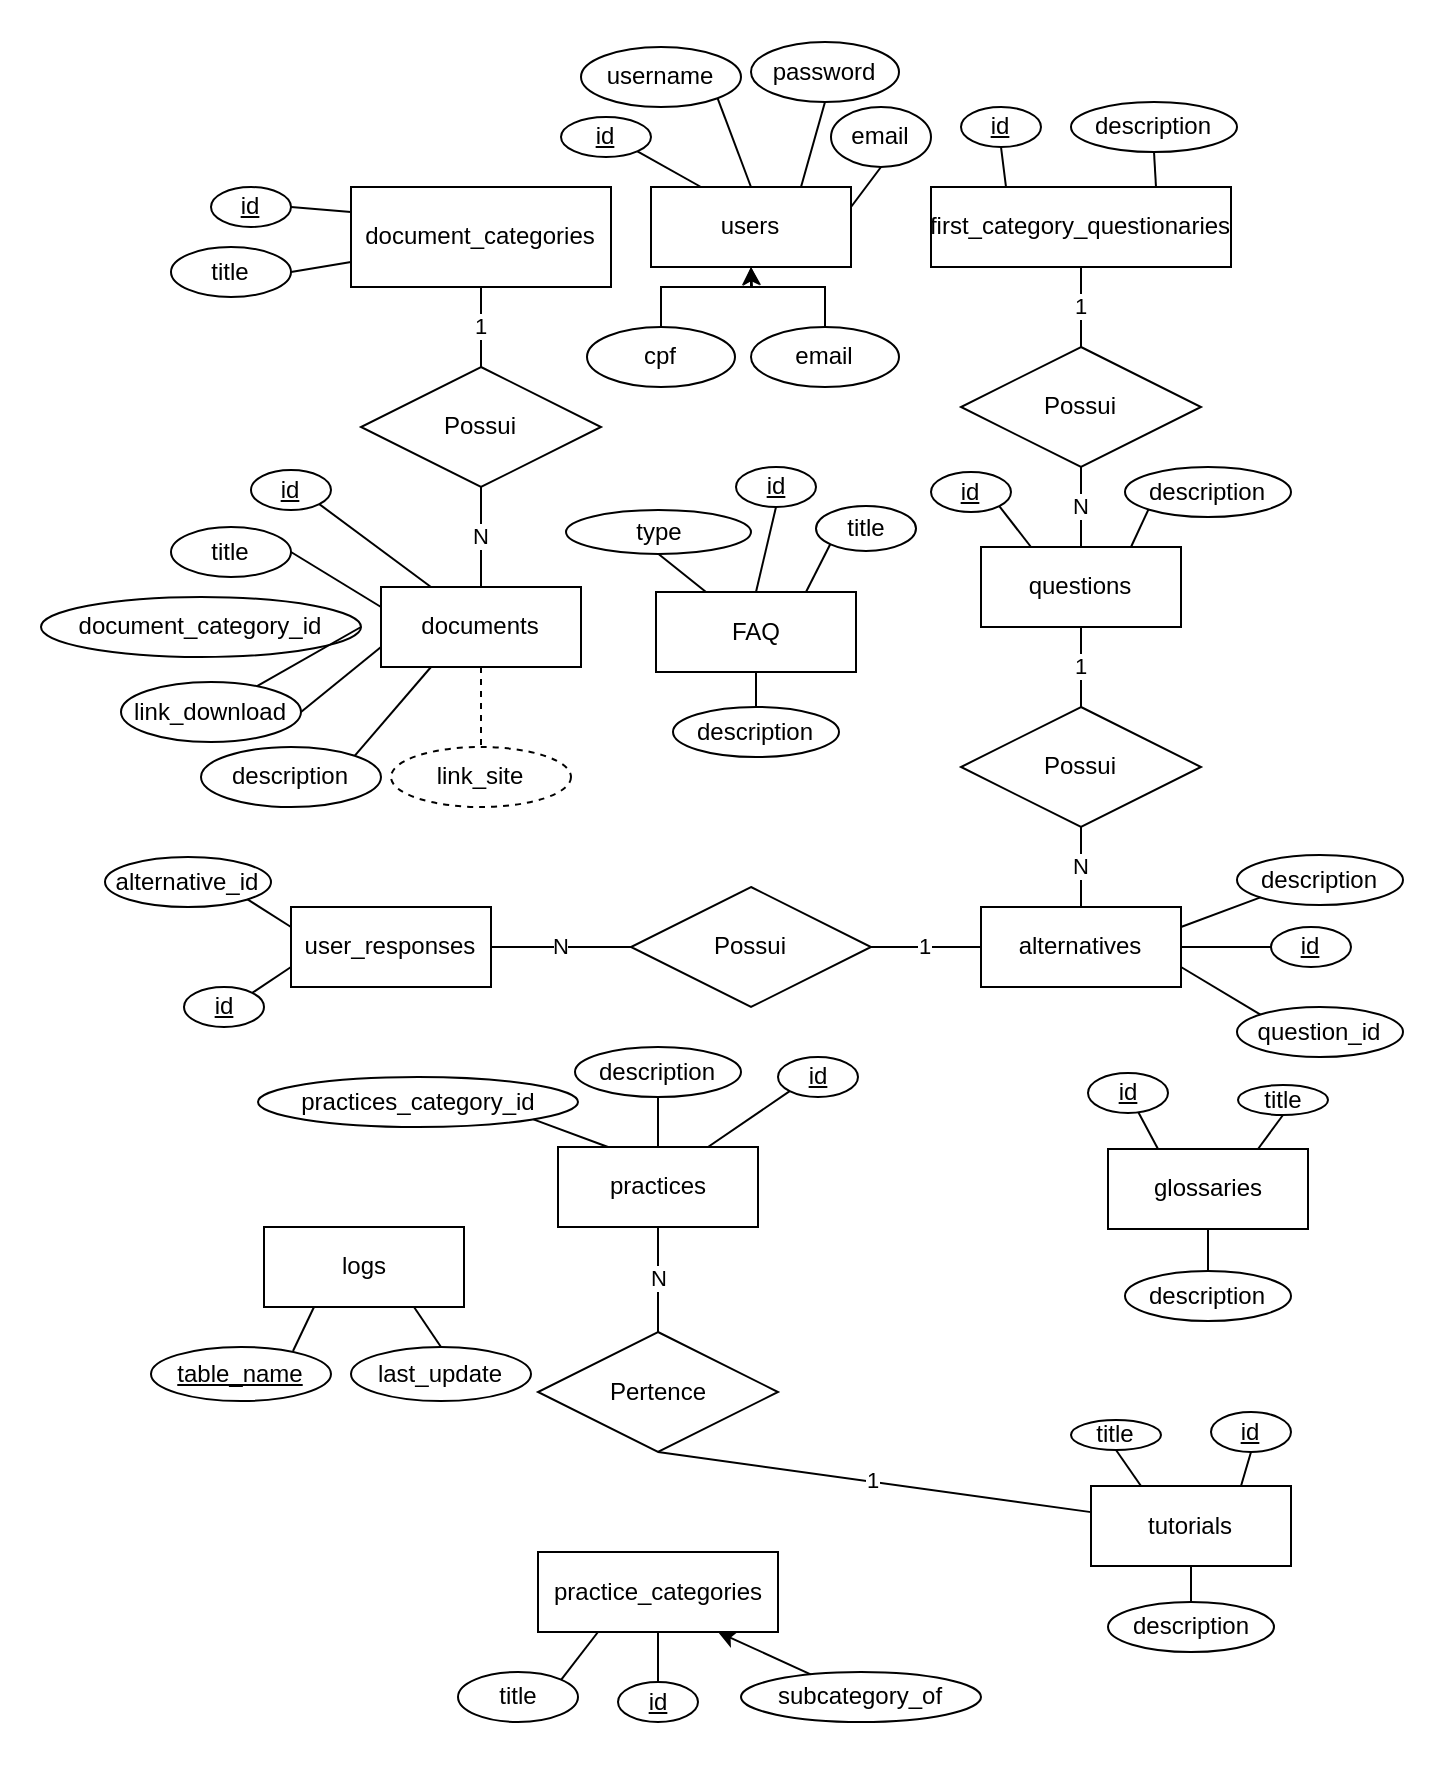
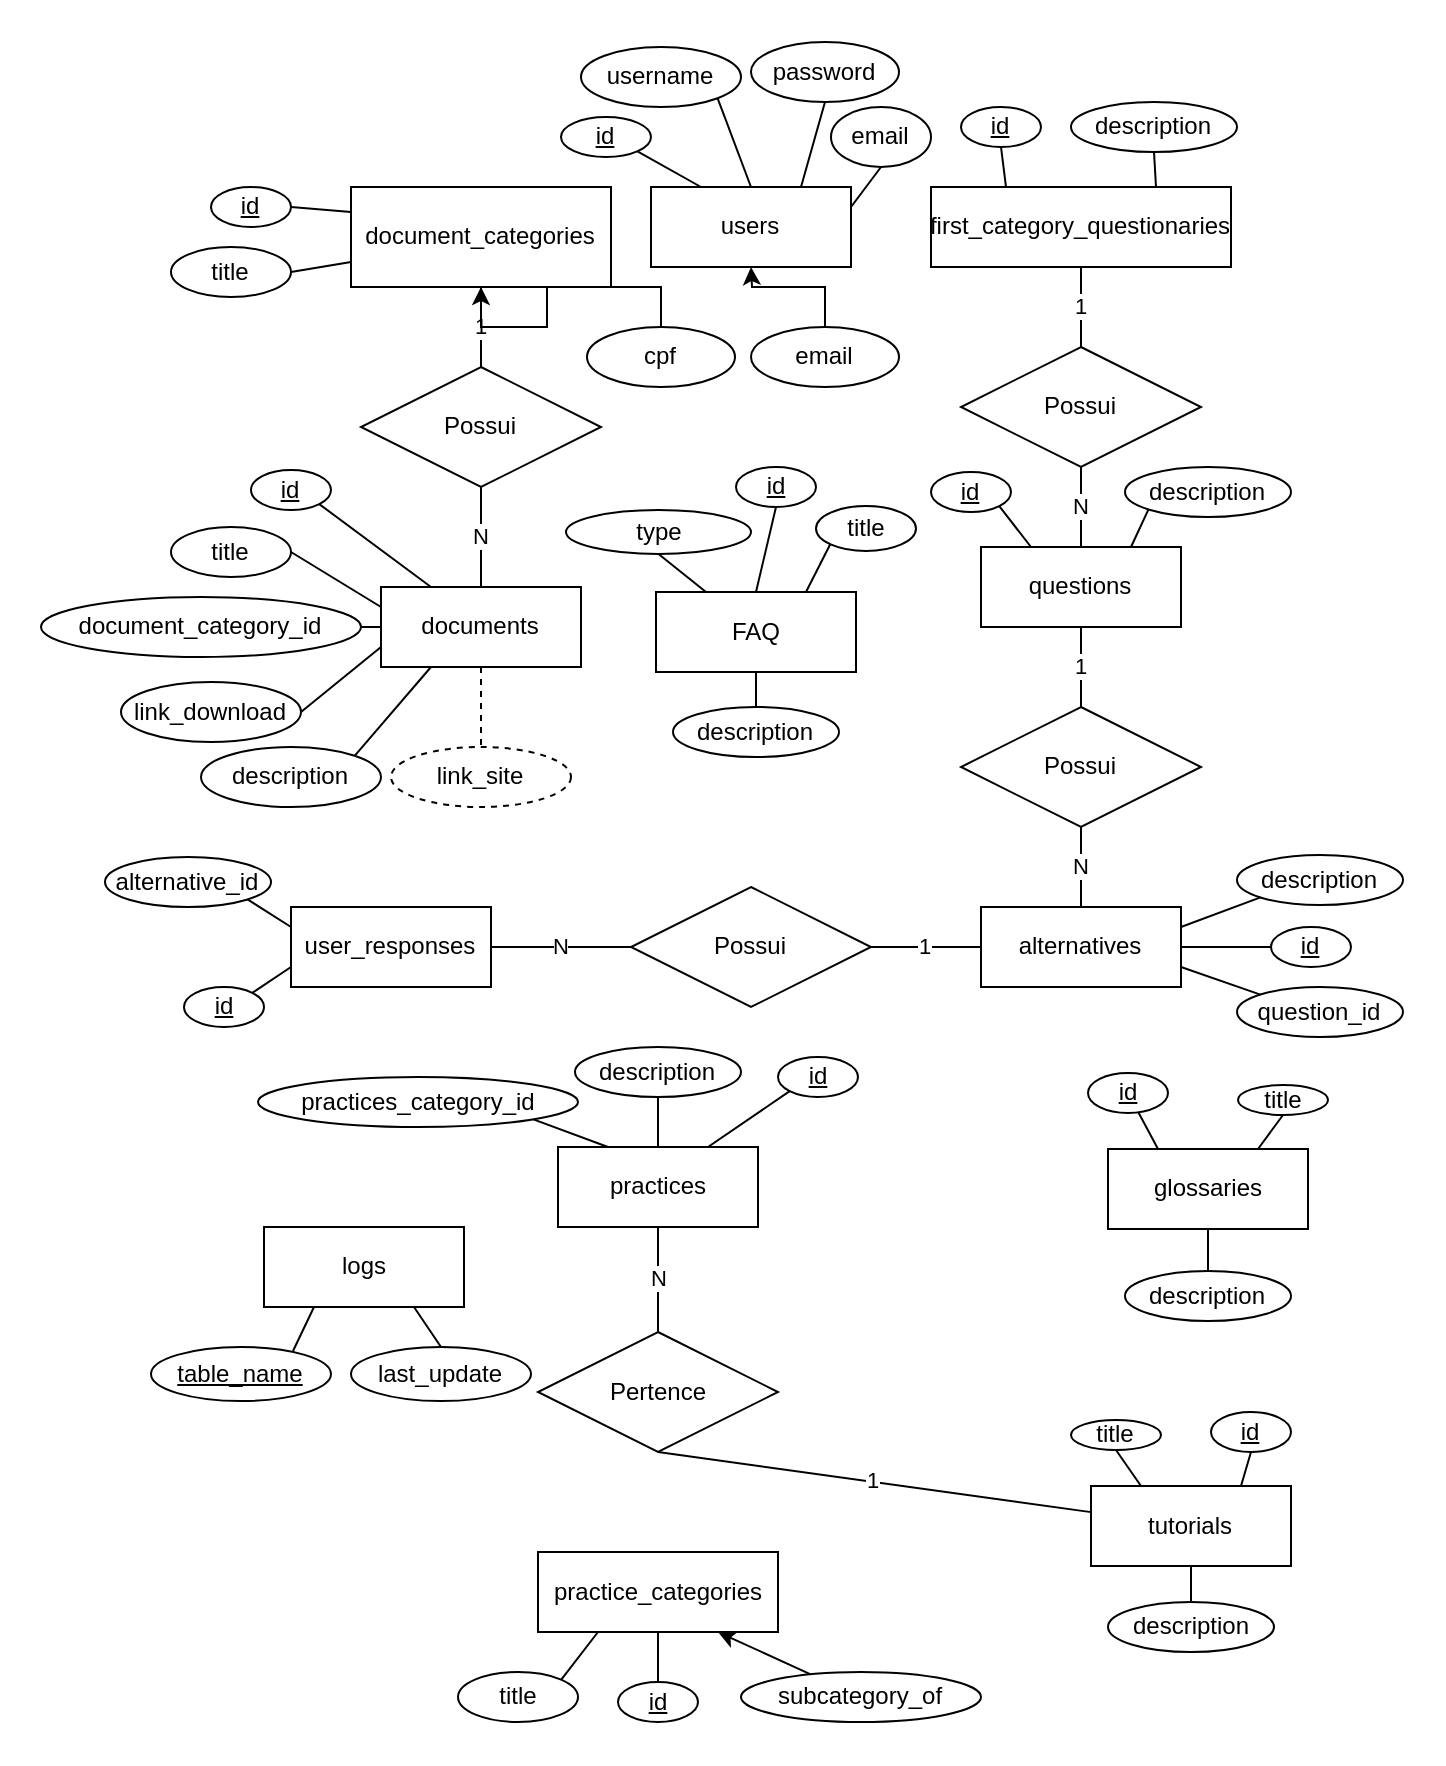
edge "cpf" -> "users": now "cpf" -> "document_categories"
edge "document_category_id" -- "link_download": now "document_category_id" -- "documents"
node "question_id": moved (1320, 1032) -> (1320, 1012)
